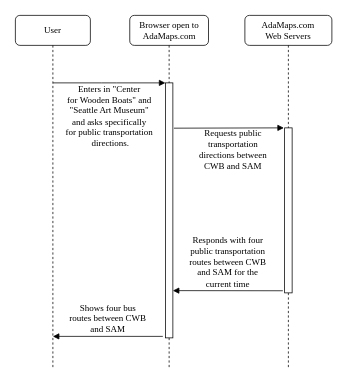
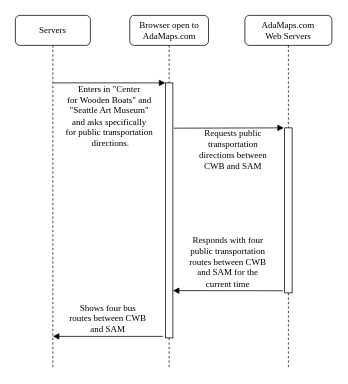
node "User": label "User" -> "Servers"
